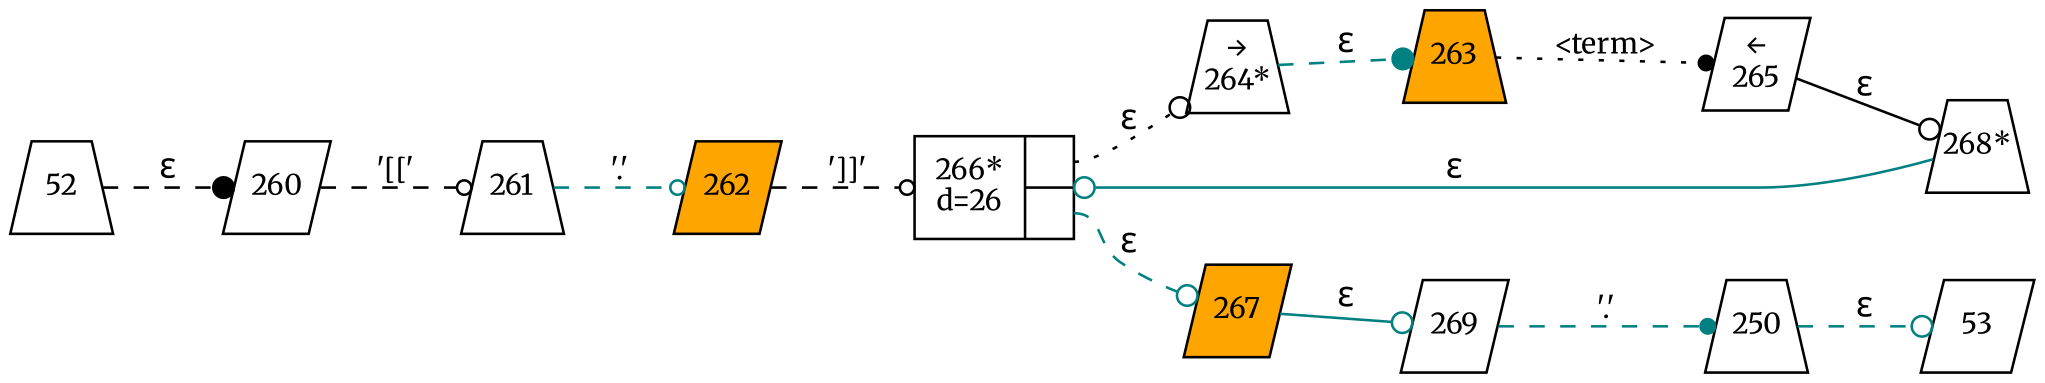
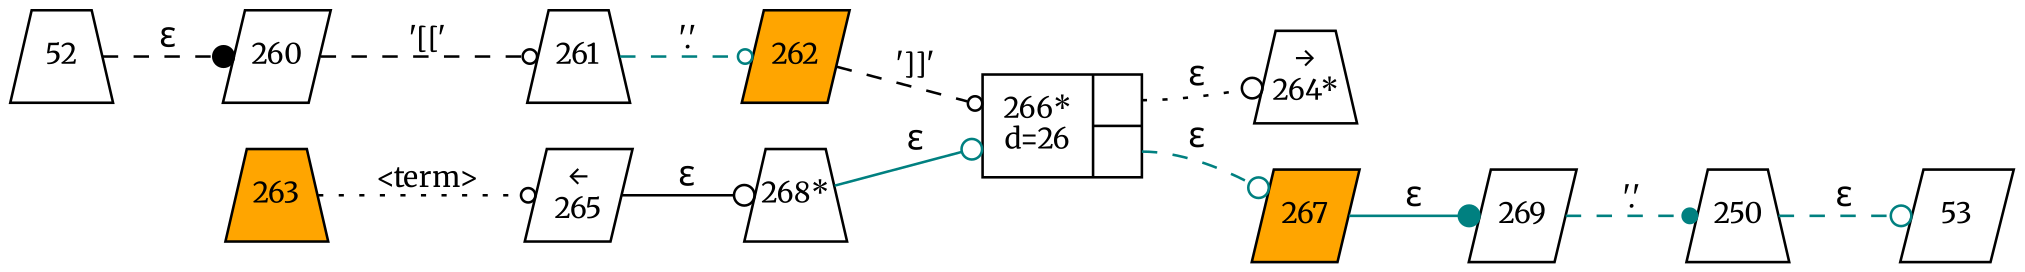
edge "263" -> "← 265": arrowhead dot -> odot
edge "→ 264*" -> "263": removed, label "ε"
edge "267" -> "269": arrowhead odot -> dot
